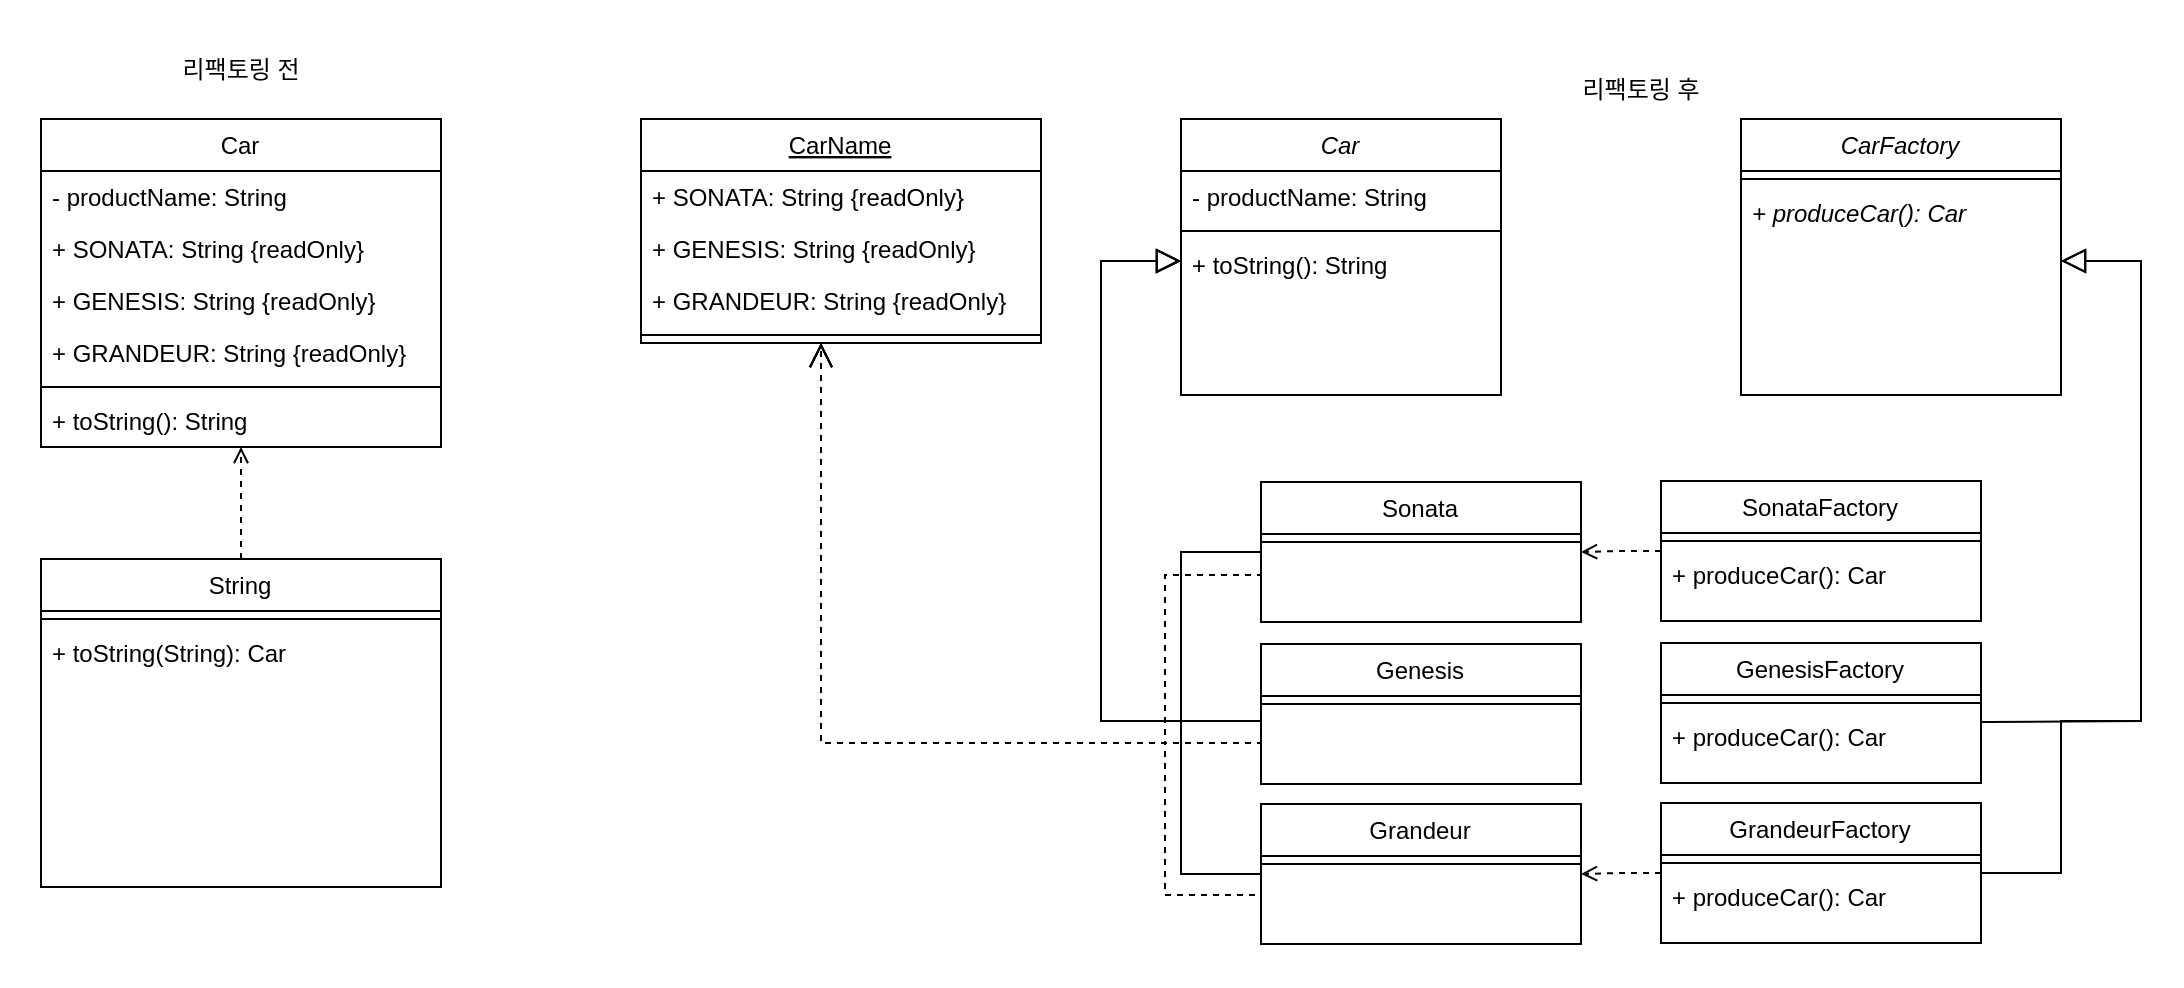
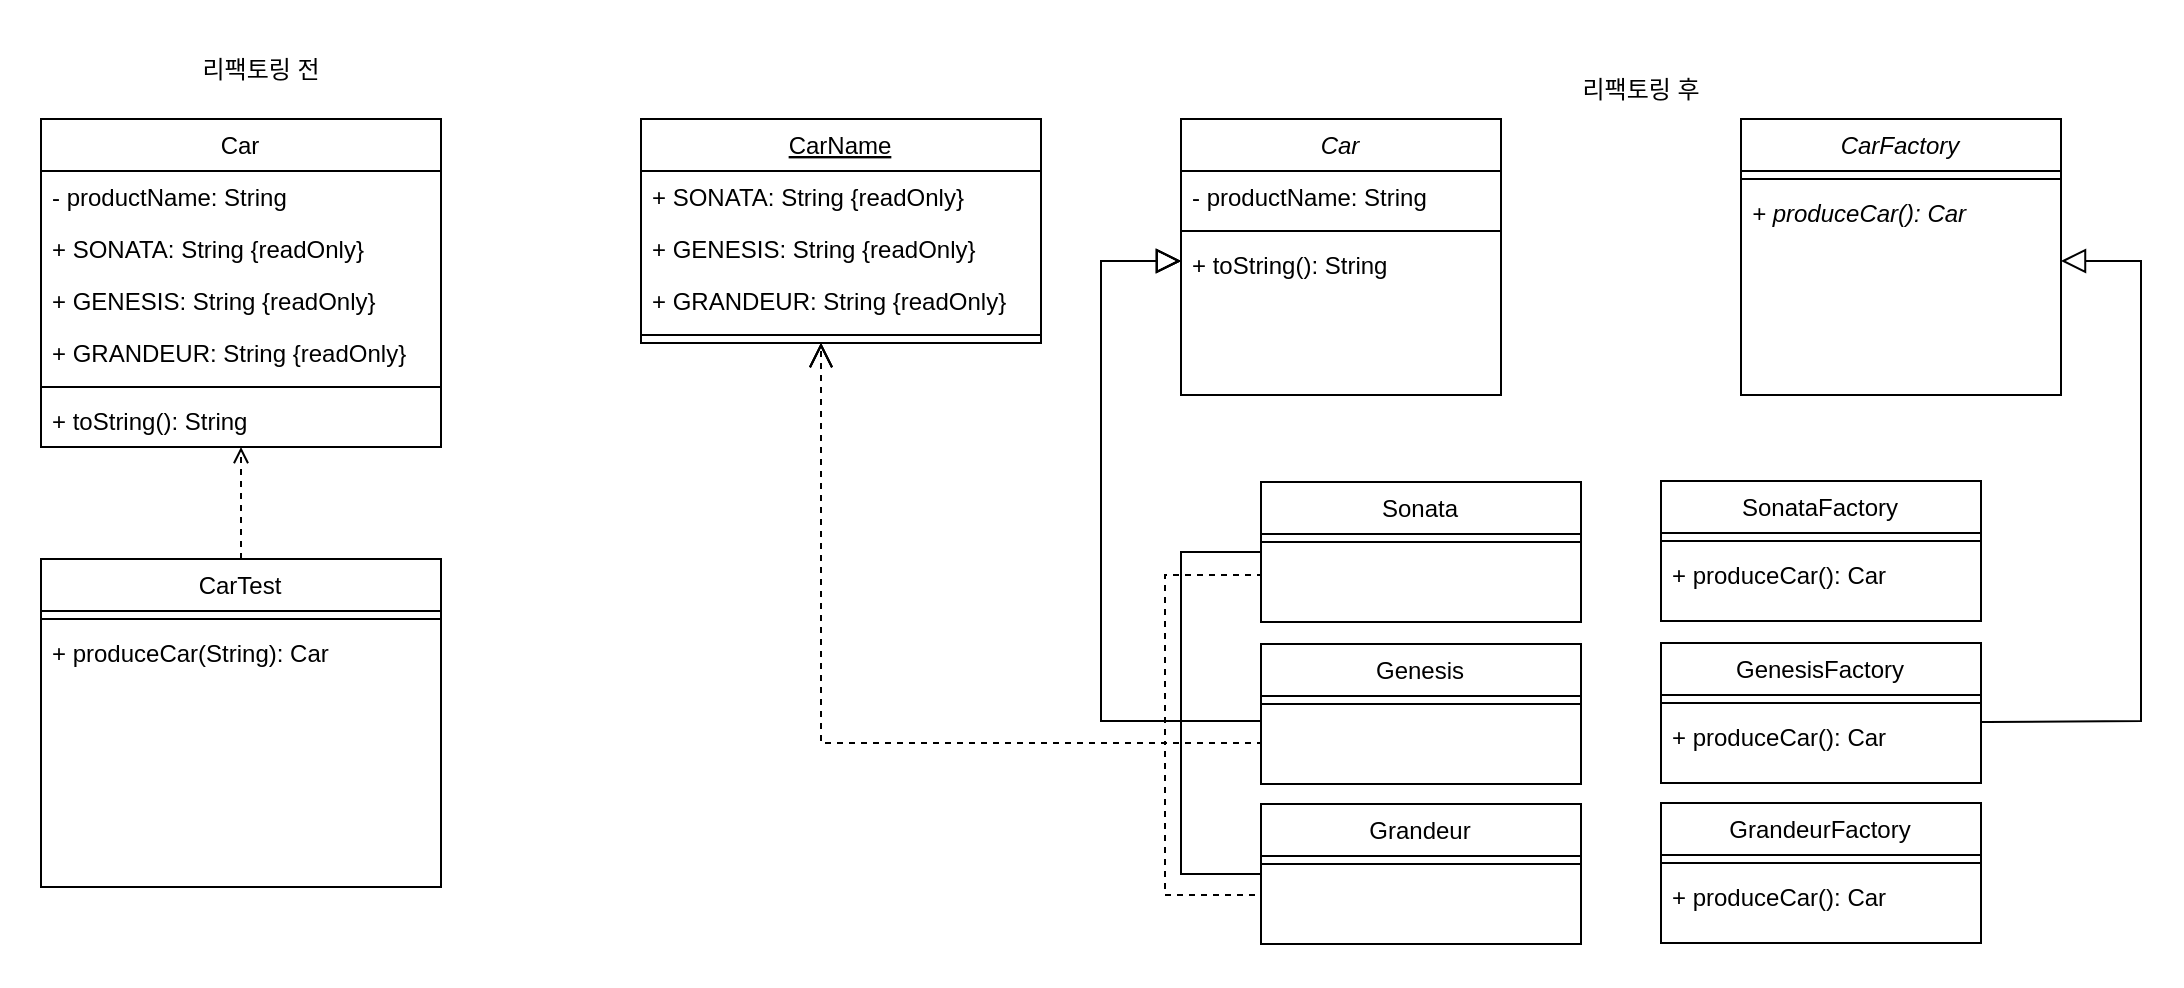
node "리팩토링 전": moved (241, 71) -> (261, 71)
edge "SonataFactory" -> "Sonata": removed
node "String": label "String" -> "CarTest"
node "+ toString(String): Car": label "+ toString(String): Car" -> "+ produceCar(String): Car"
edge "GrandeurFactory" -> "CarFactory": removed
edge "GrandeurFactory" -> "Grandeur": removed
